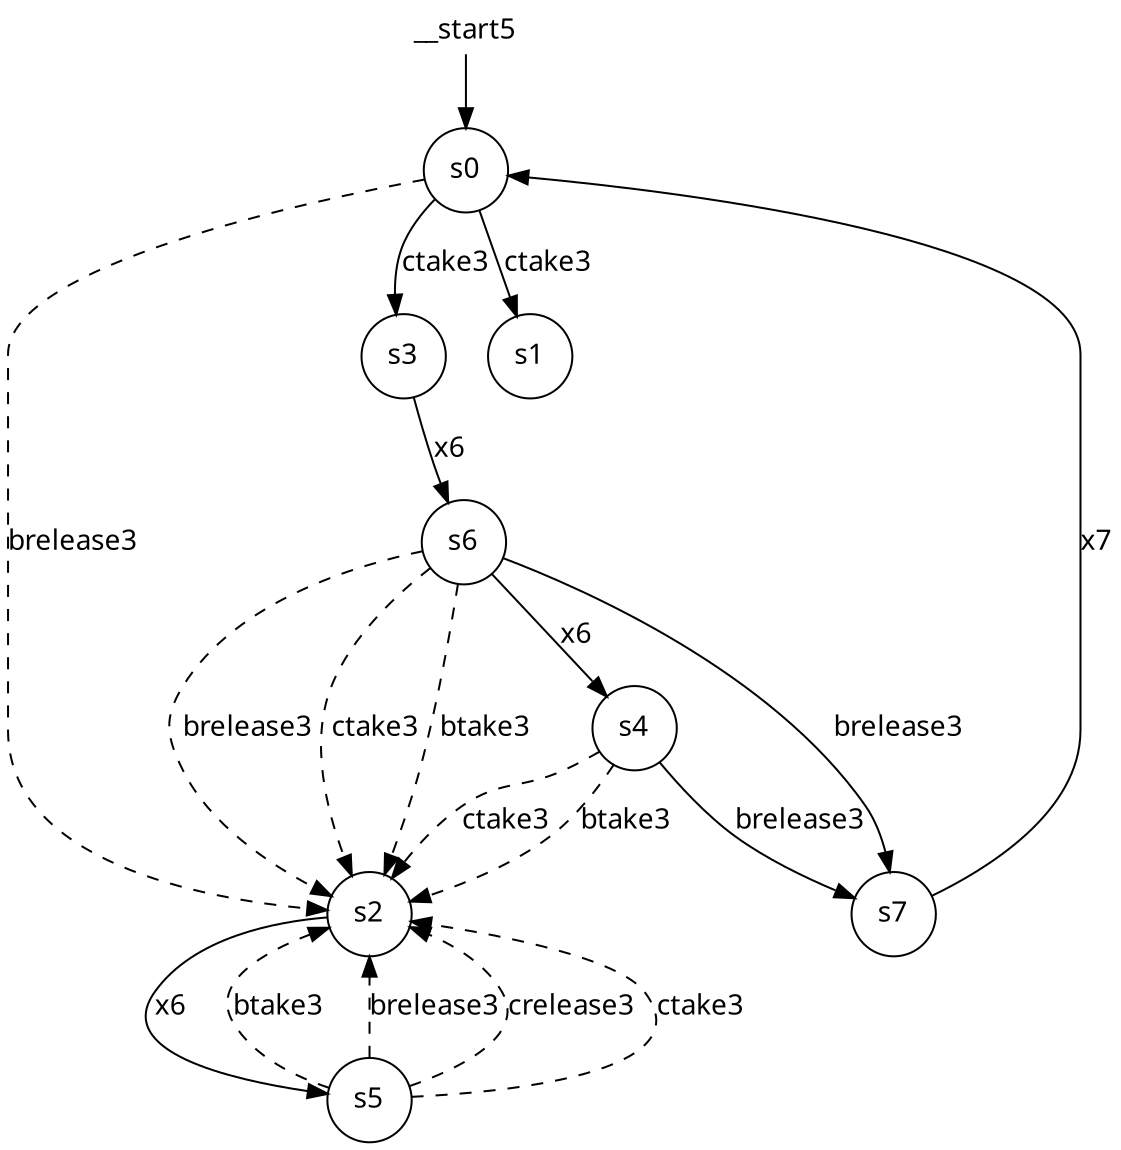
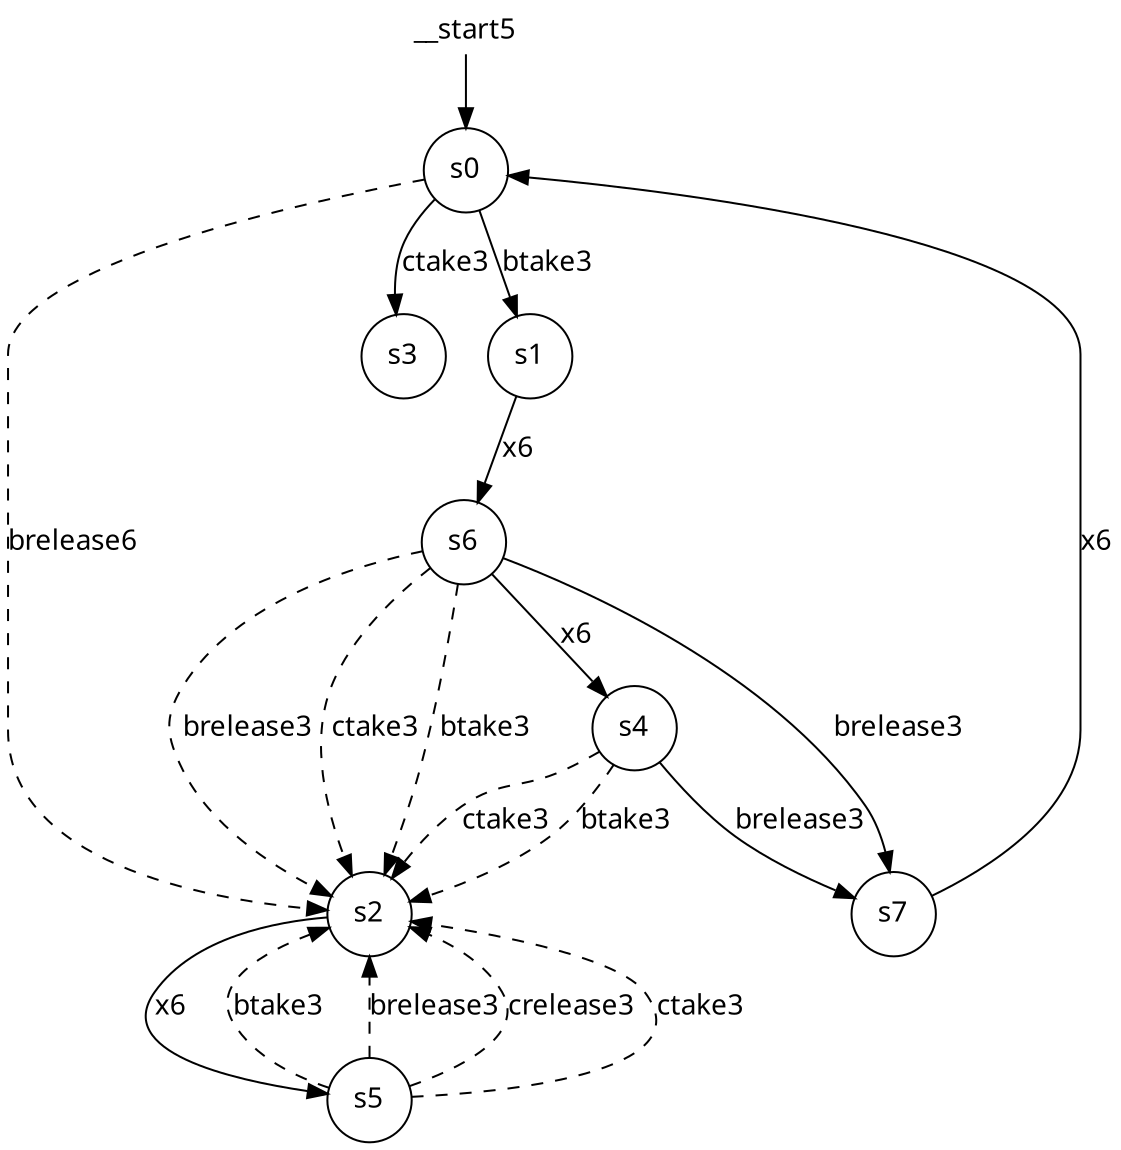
edge "s0" -> "s1": label "ctake3" -> "btake3"
edge "s3" -> "s6": now "s1" -> "s6"
edge "s0" -> "s2": label "brelease3" -> "brelease6"
edge "s7" -> "s0": label "x7" -> "x6"
